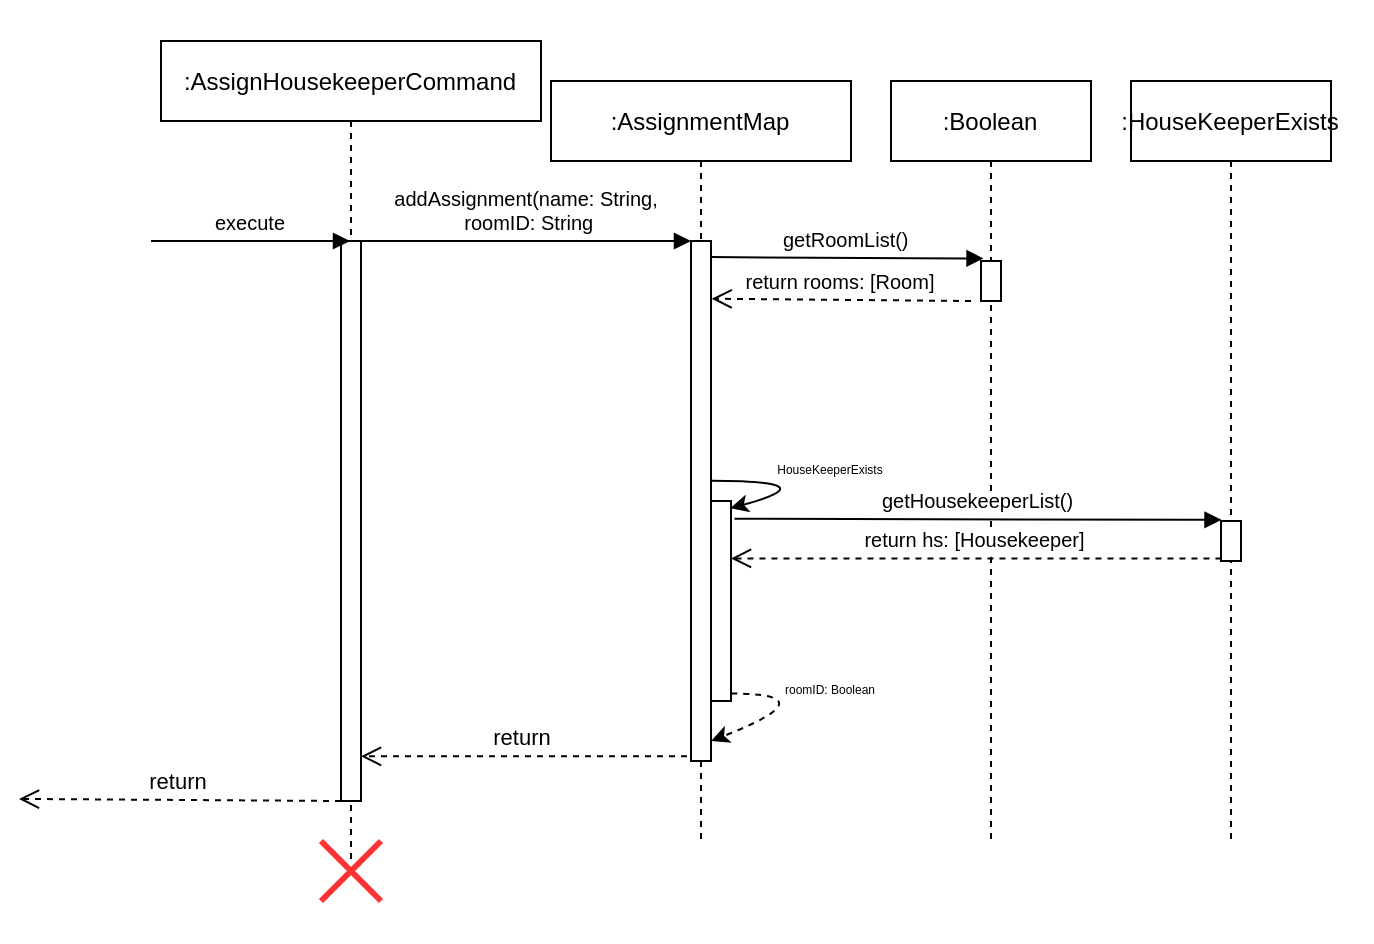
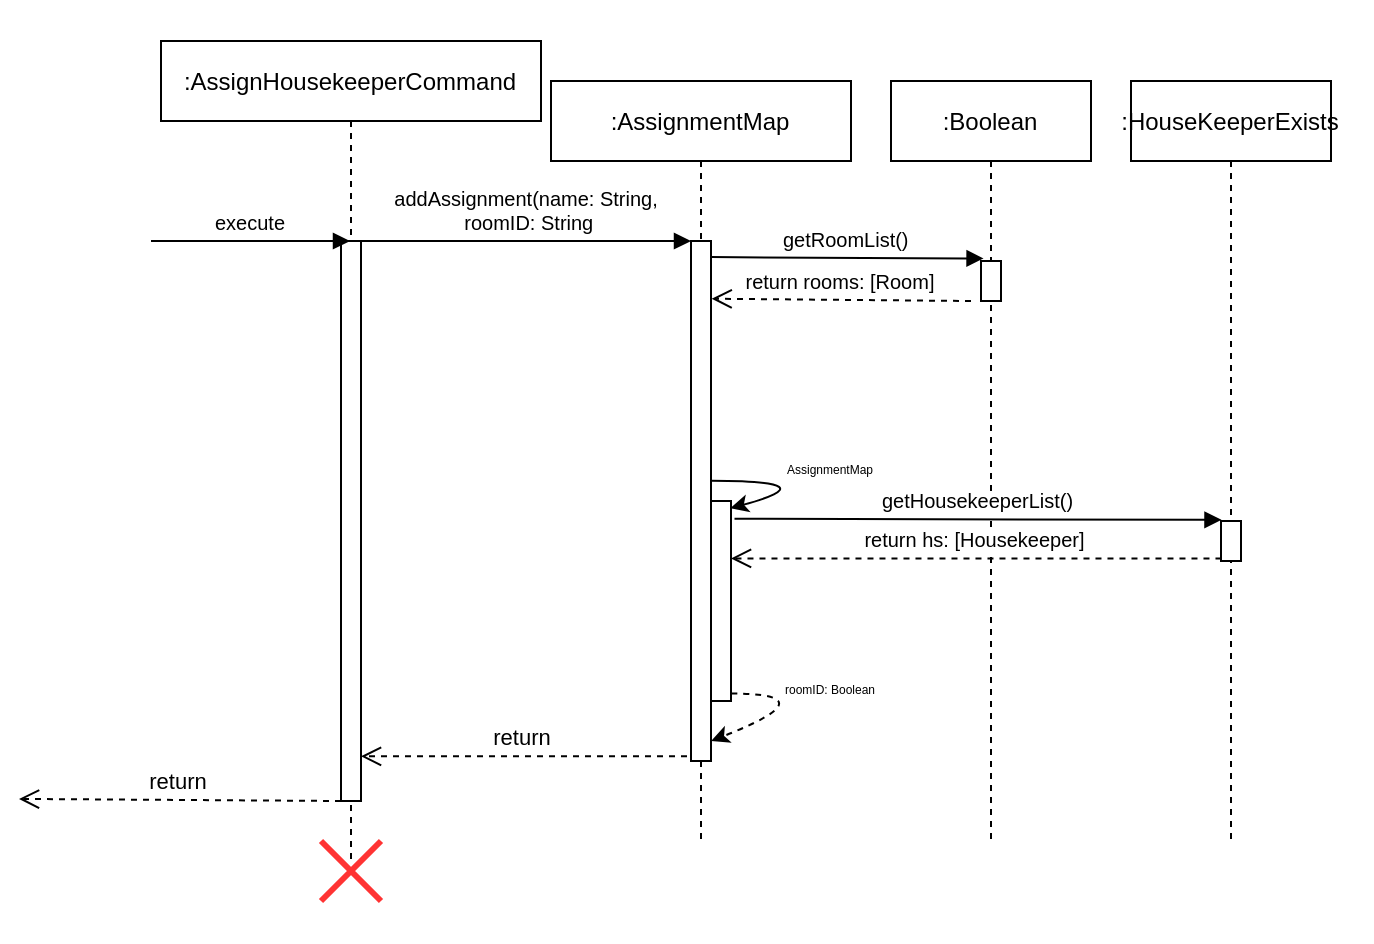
node "HouseKeeperExists": label "HouseKeeperExists" -> "AssignmentMap"
